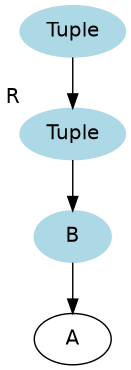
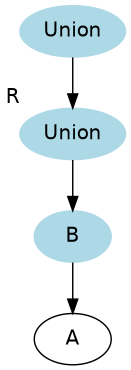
node "Tuple": label "Tuple" -> "Union"
node "Tuple R": label "Tuple R" -> "Union R"
